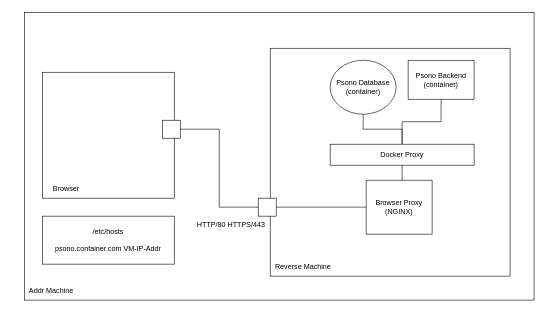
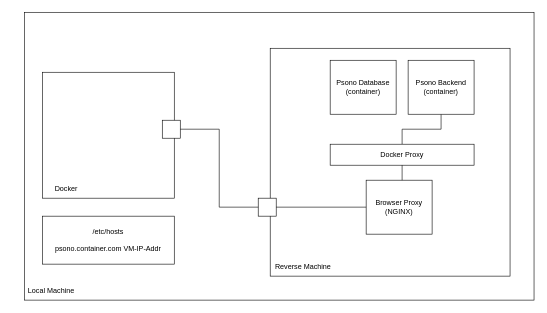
node "Psono Backend (container)": size 66x39 -> 66x54
node "Psono Database (container)": shape ellipse -> rectangle
edge "Psono Database (container)" -- "Docker Proxy": removed
node "Browser": label "Browser" -> "Docker"
node "HTTP/80 HTTPS/443": removed
node "Addr Machine": label "Addr Machine" -> "Local Machine"
